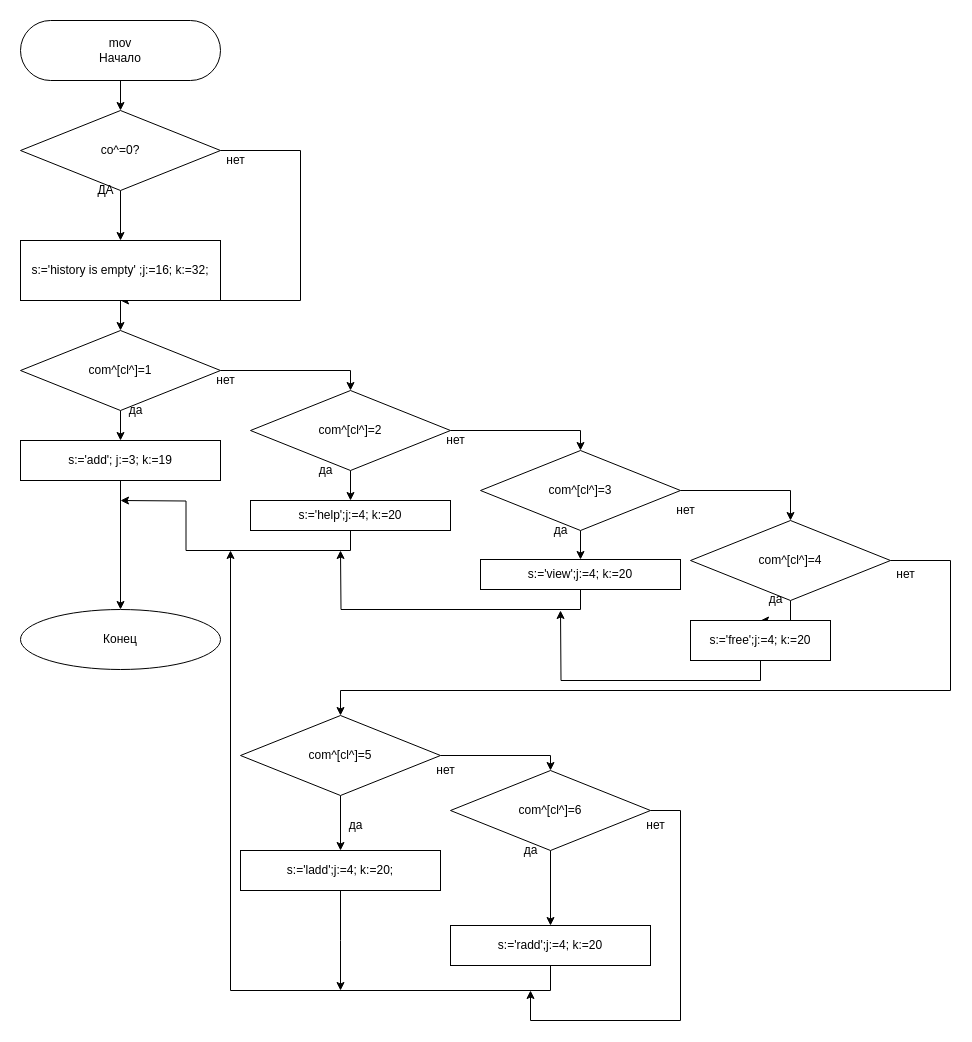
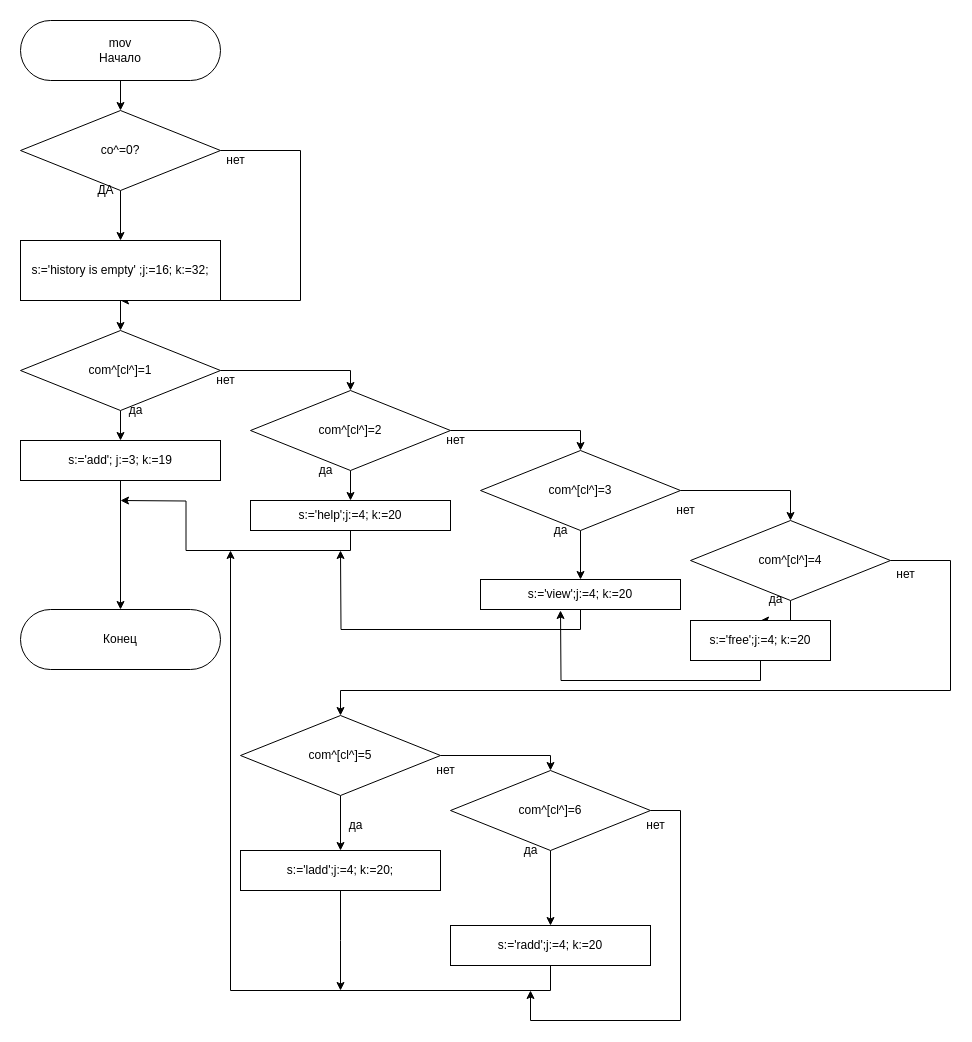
node "s:='view';j:=4; k:=20": moved (581, 575) -> (581, 595)
node "Конец": shape ellipse -> rounded rectangle
